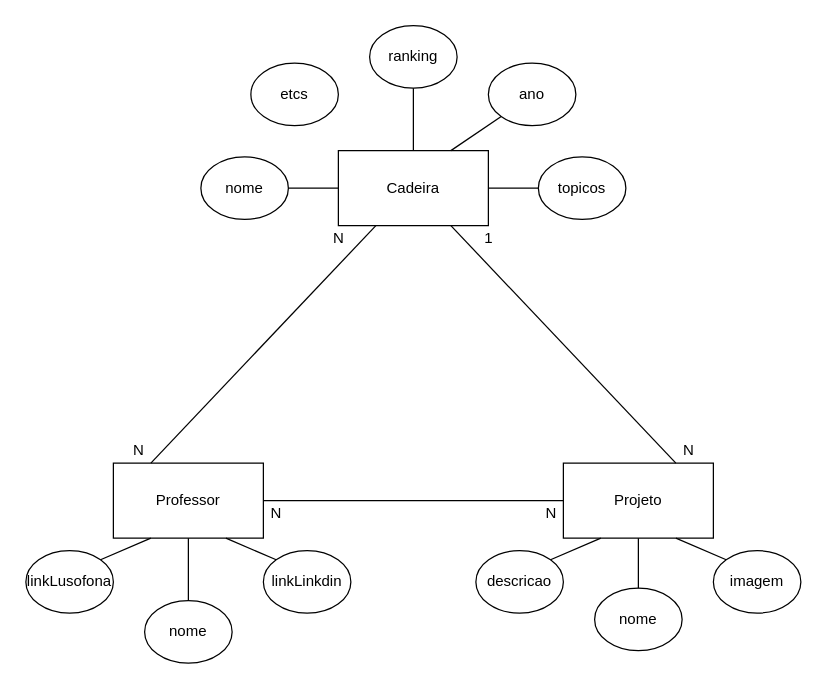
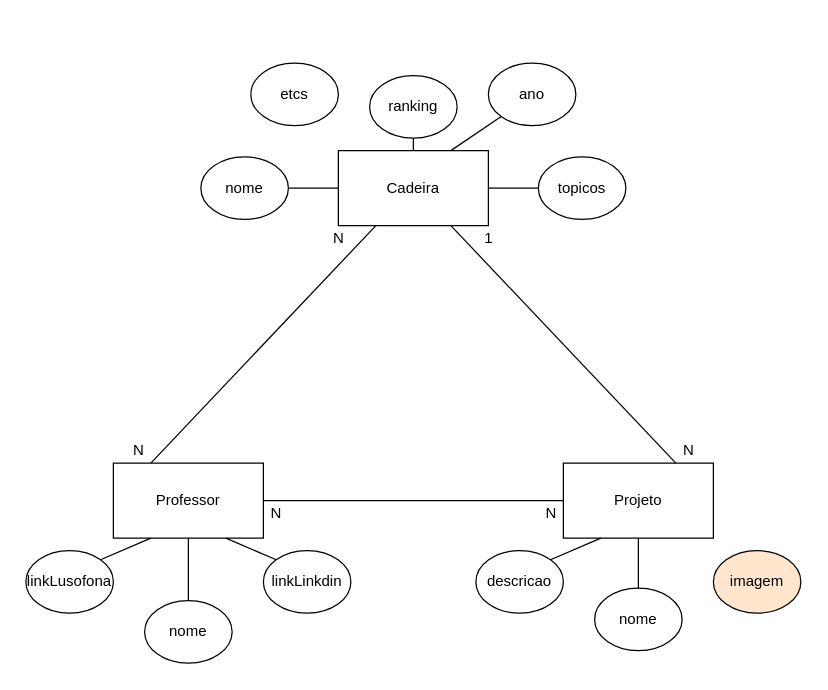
node "ranking": moved (413, 57) -> (413, 107)
edge "Projeto" -- "imagem": removed
node "imagem": fillcolor #ffffff -> #ffe6cc
